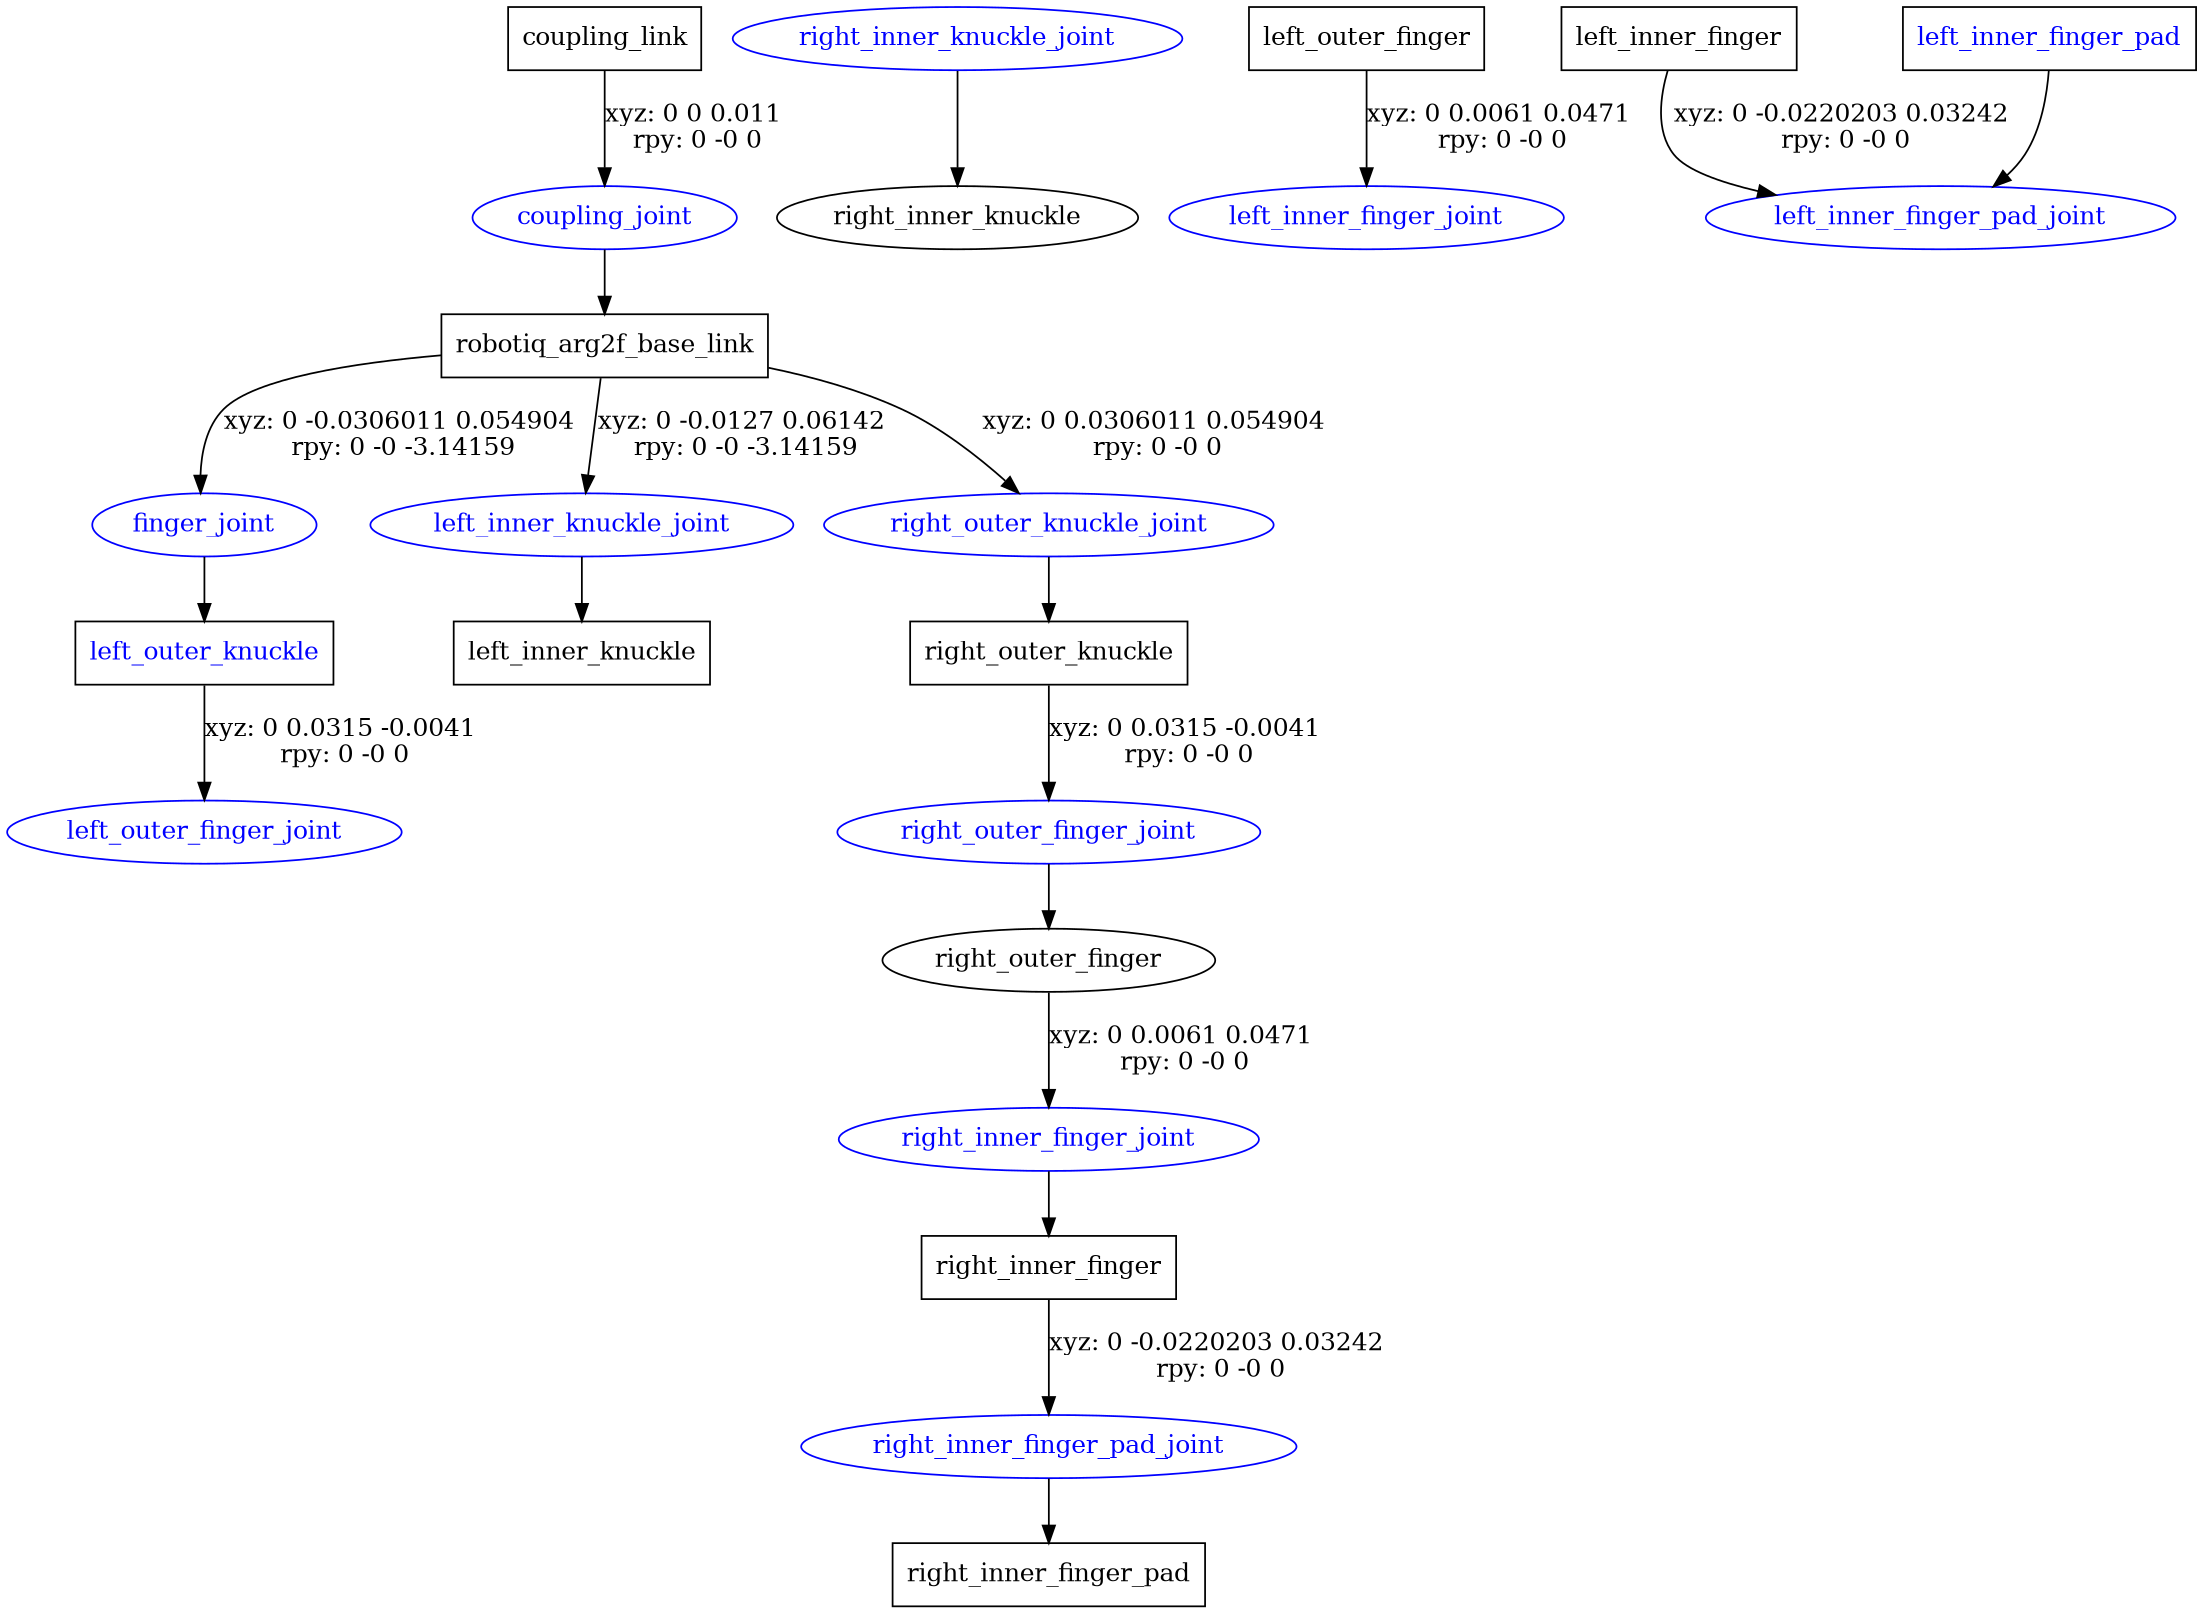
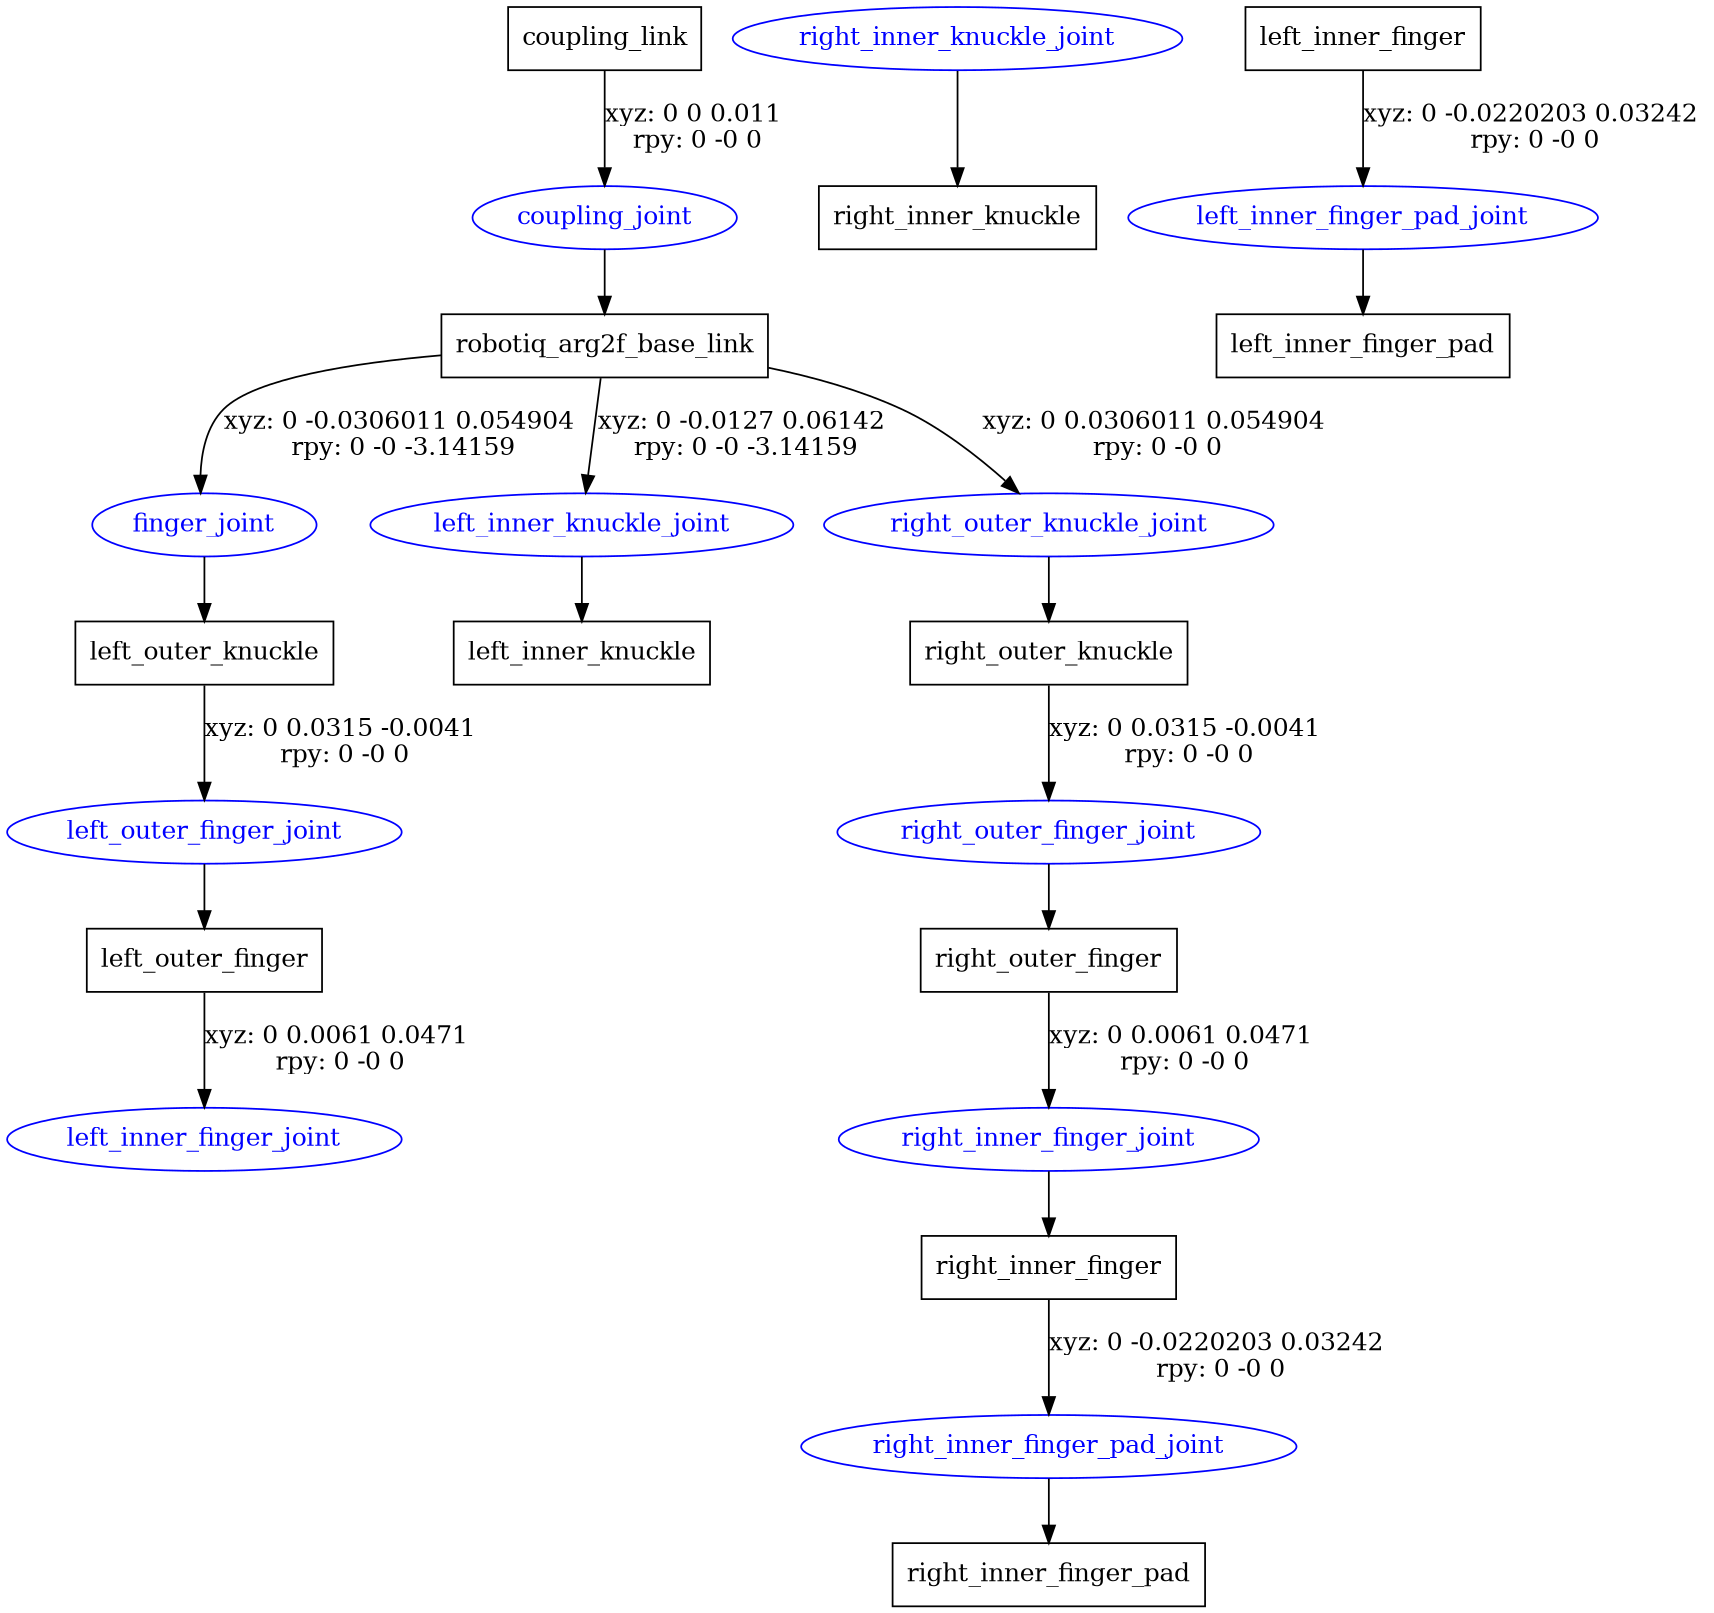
node "left_inner_finger_pad": fontcolor blue -> black
edge "left_inner_finger_pad" -> "left_inner_finger_pad_joint": reversed
node "right_inner_knuckle": shape ellipse -> box
node "left_outer_knuckle": fontcolor blue -> black
edge "left_outer_finger_joint" -> "left_outer_finger": added
node "right_outer_finger": shape ellipse -> box
